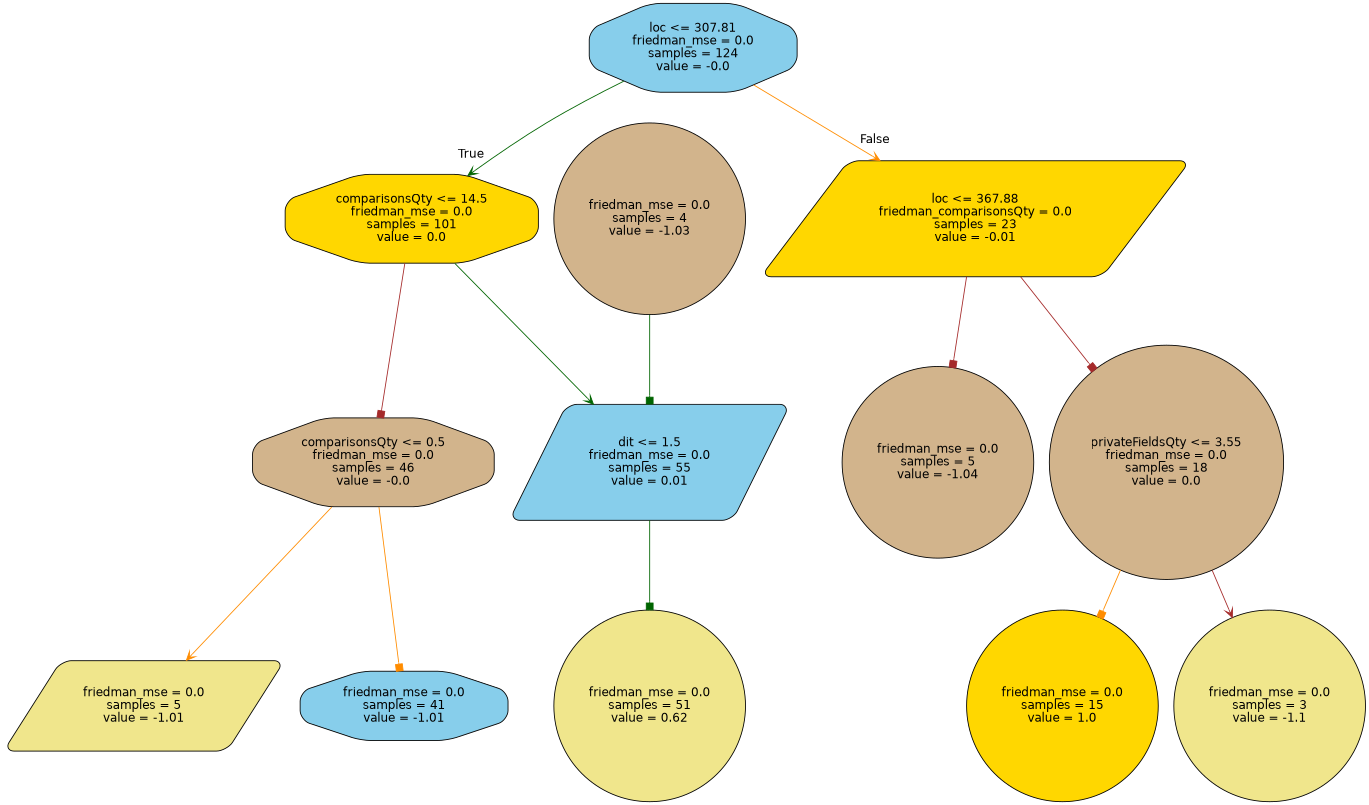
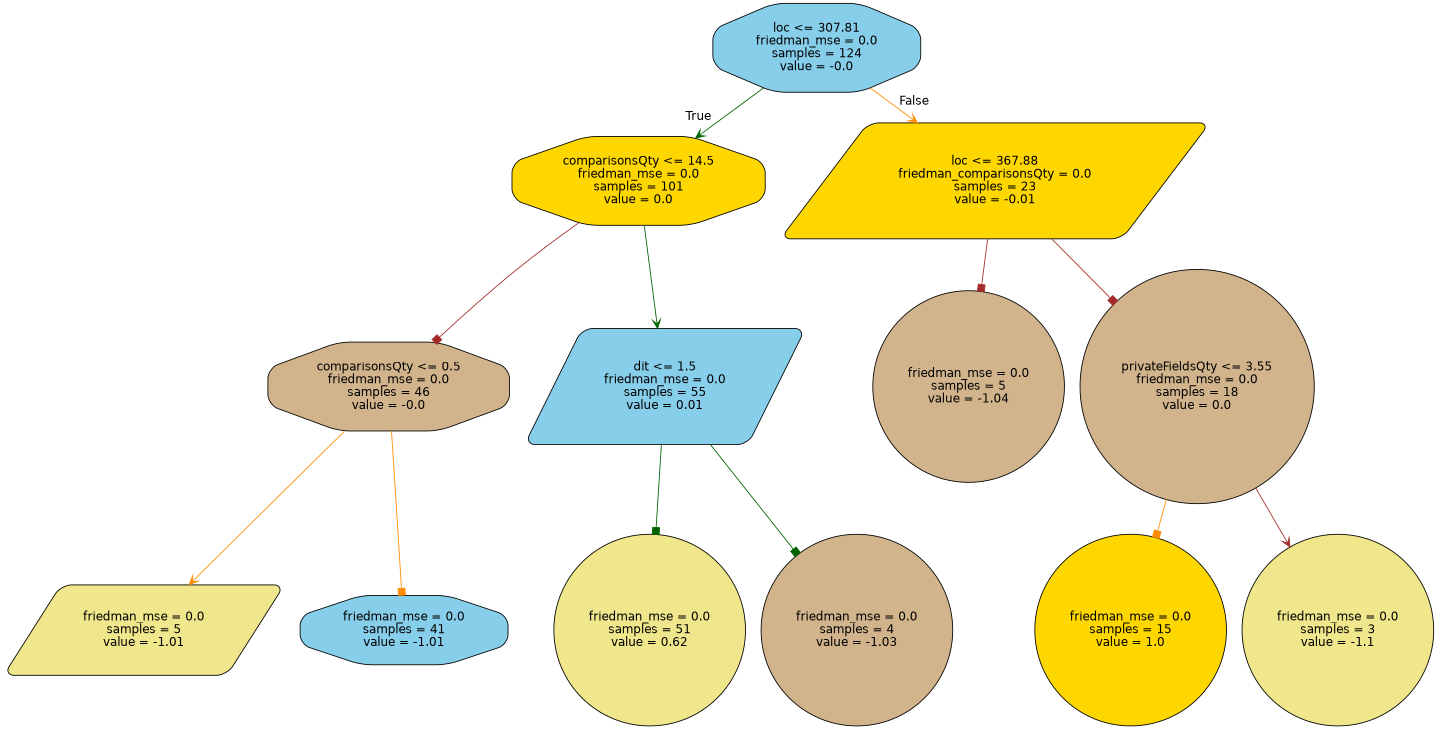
edge "friedman_mse = 0.0 samples = 4 value = -1.03" -> "dit <= 1.5 friedman_mse = 0.0 samples = 55 value = 0.01": reversed
